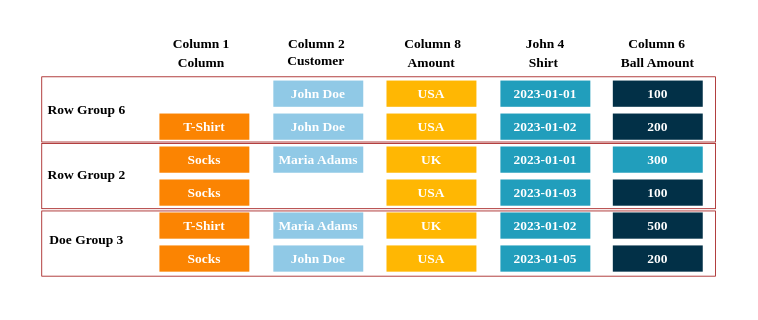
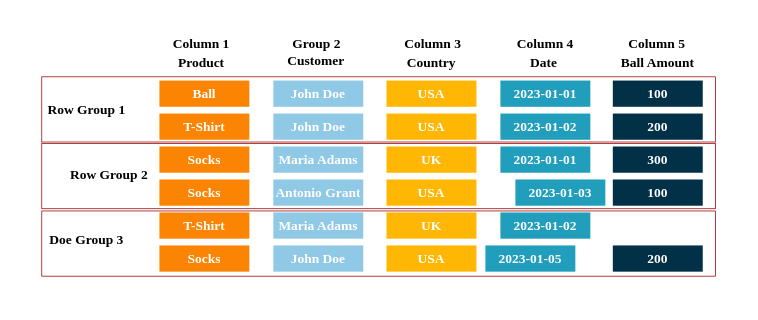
node "Column 2": label "Column 2" -> "Group 2"
node "Column 8": label "Column 8" -> "Column 3"
node "John 4": label "John 4" -> "Column 4"
node "Column 6": label "Column 6" -> "Column 5"
node "Column": label "Column" -> "Product"
node "Amount": label "Amount" -> "Country"
node "Shirt": label "Shirt" -> "Date"
node "Ball": added
node "Row Group 6": label "Row Group 6" -> "Row Group 1"
node "300": fillcolor #219ebc -> #023047
node "Row Group 2": moved (87, 175) -> (109, 175)
node "Antonio Grant": added
node "2023-01-03": moved (546, 193) -> (561, 193)
node "500": removed
node "2023-01-05": moved (546, 259) -> (531, 259)
